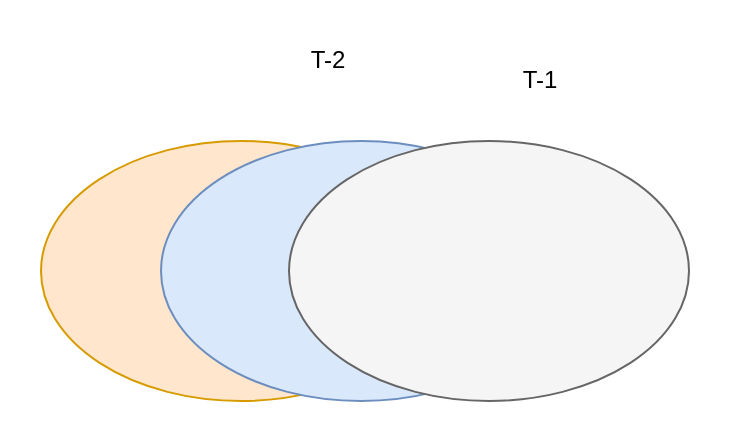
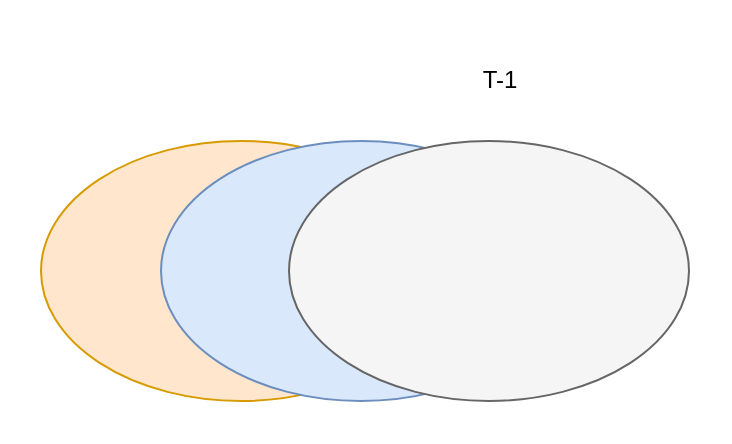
node "T-2": removed
node "T-1": moved (541, 81) -> (501, 81)
